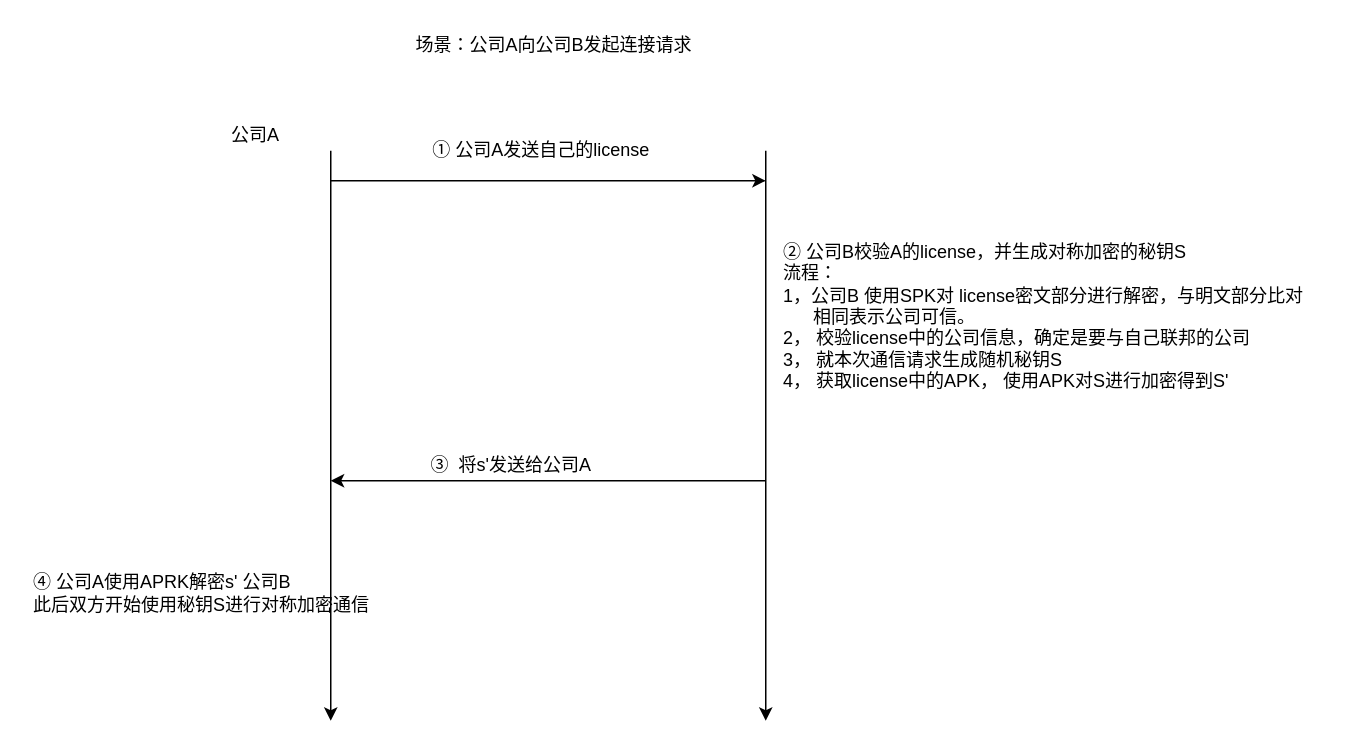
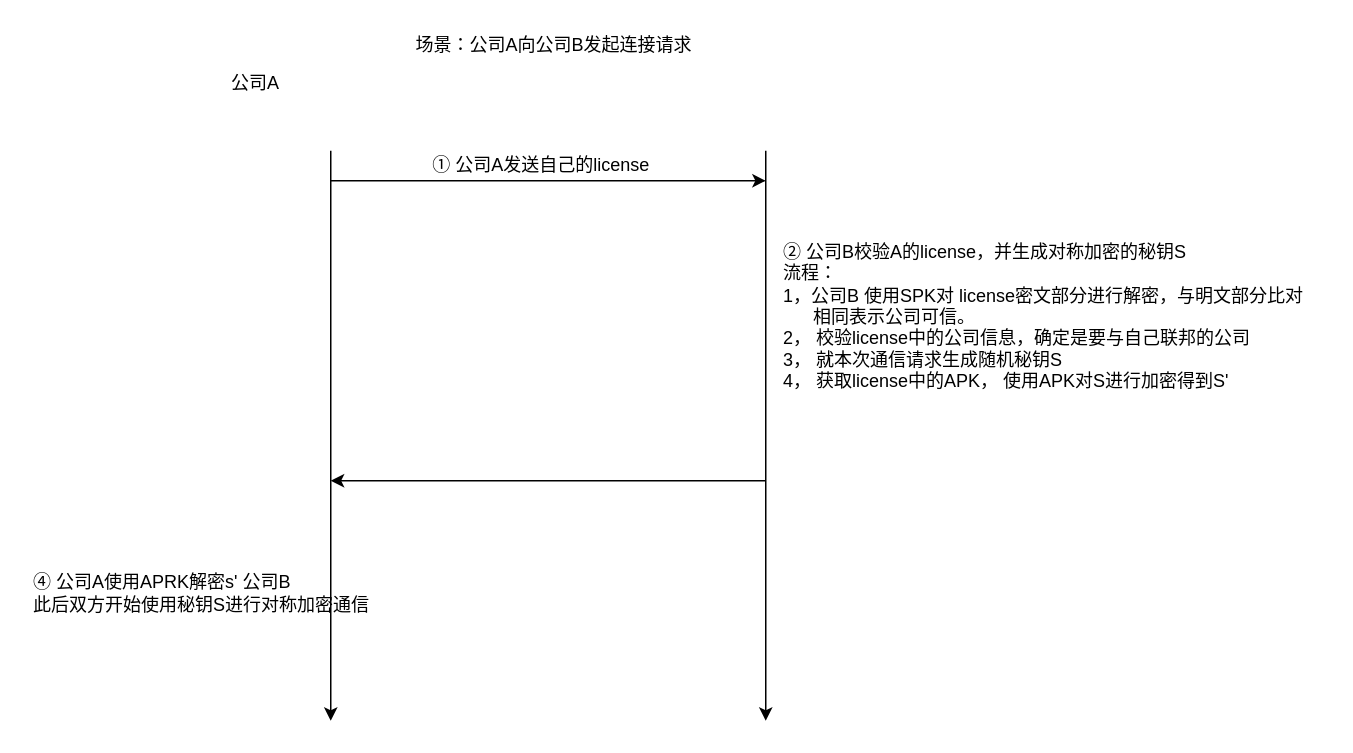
node "公司A": moved (256, 136) -> (256, 83)
node "① 公司A发送自己的license": moved (541, 151) -> (541, 166)
node "③ 将s'发送给公司A": removed
